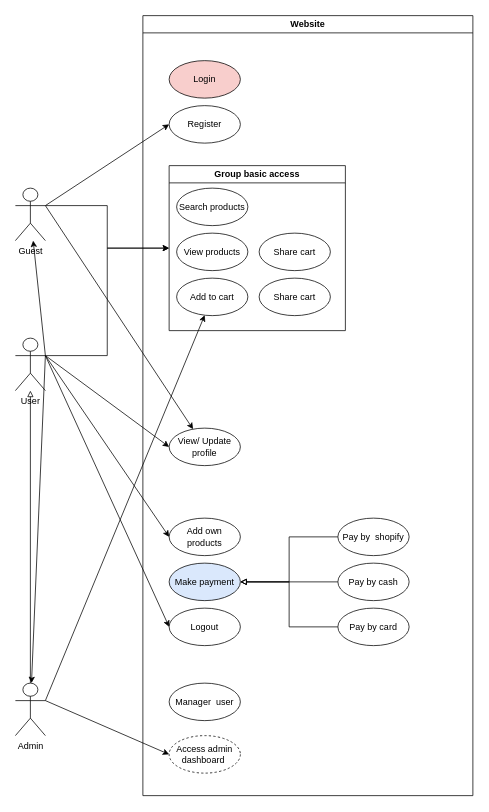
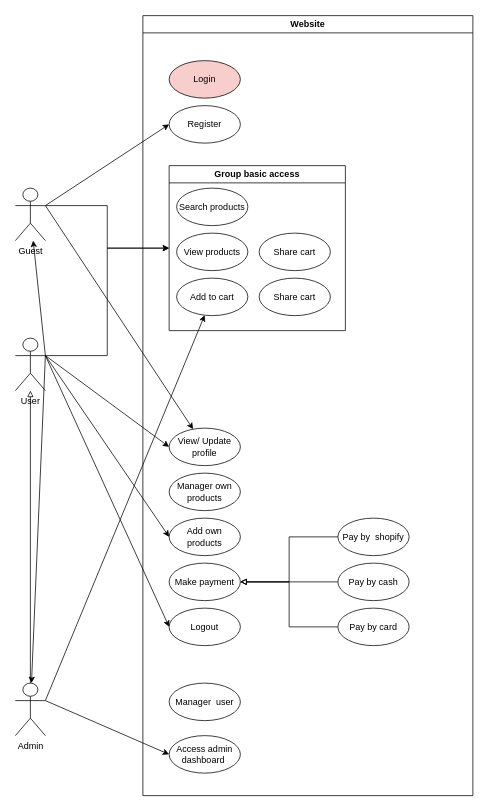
node "Manager own products": added
node "Make payment": fillcolor #dae8fc -> #ffffff
node "Access admin dashboard": style dashed -> solid
